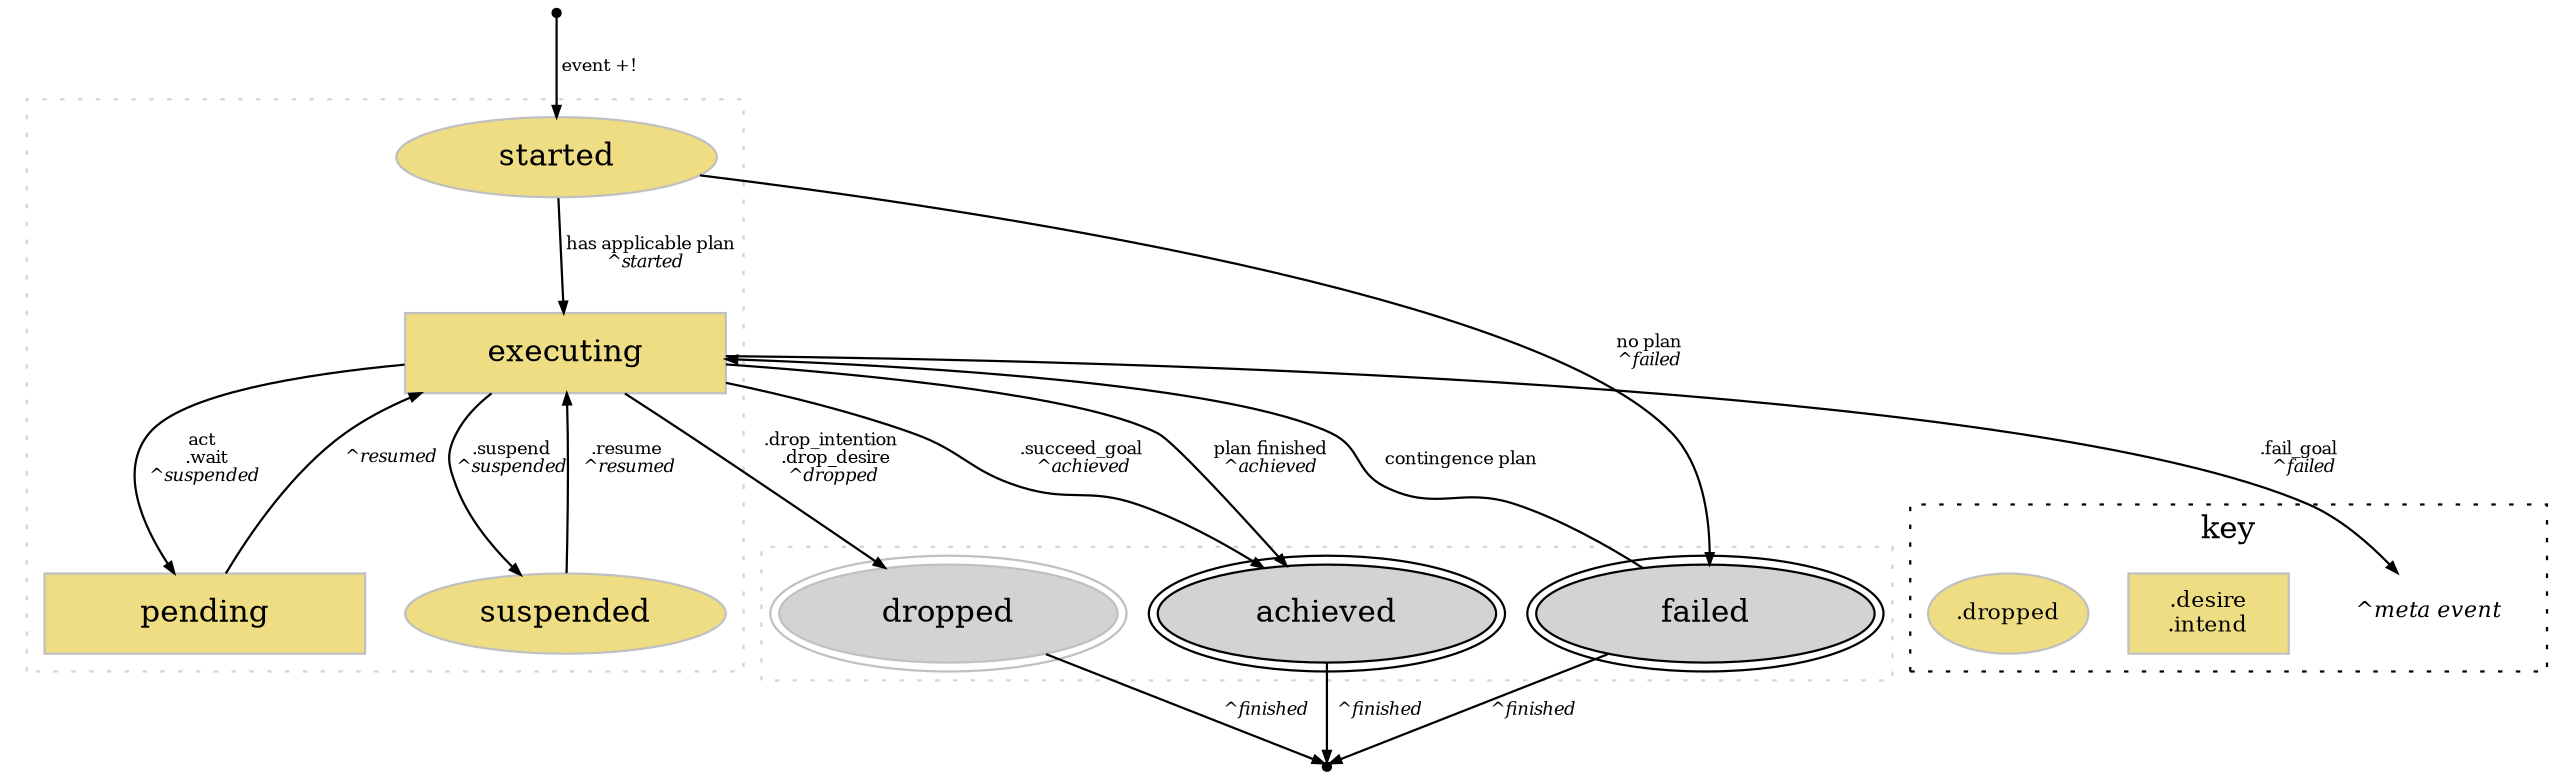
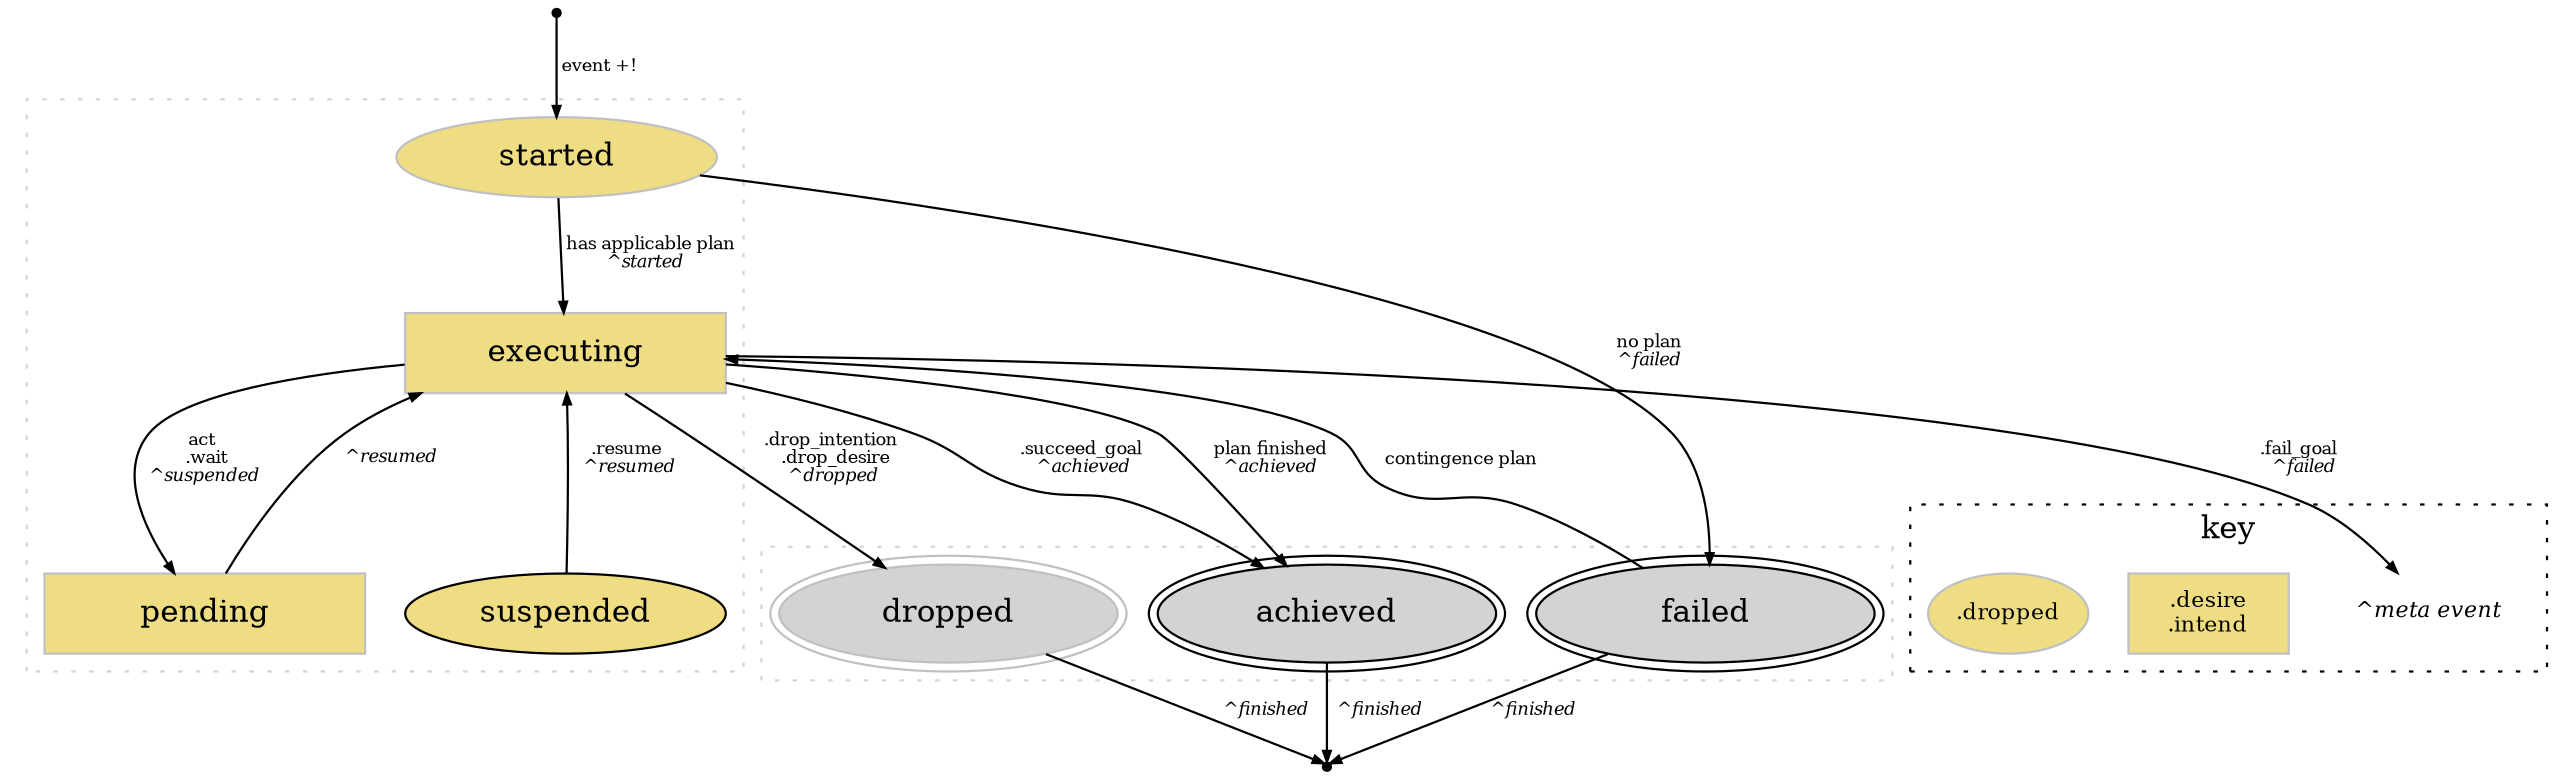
edge "executing" -> "suspended": removed, label ".suspend ^suspended"
node "suspended": color gray -> black
